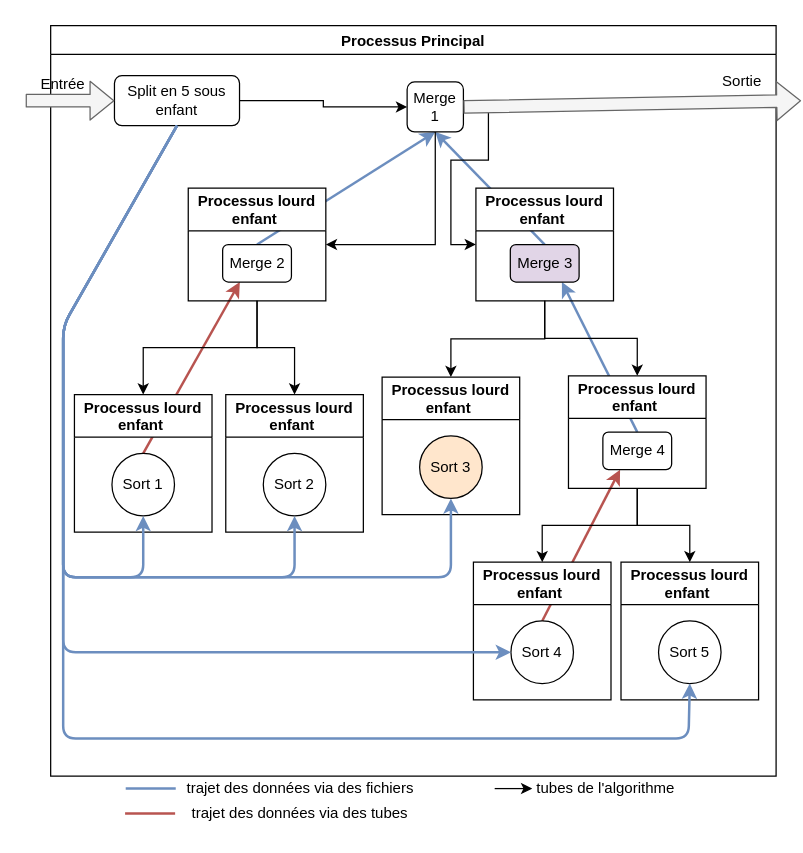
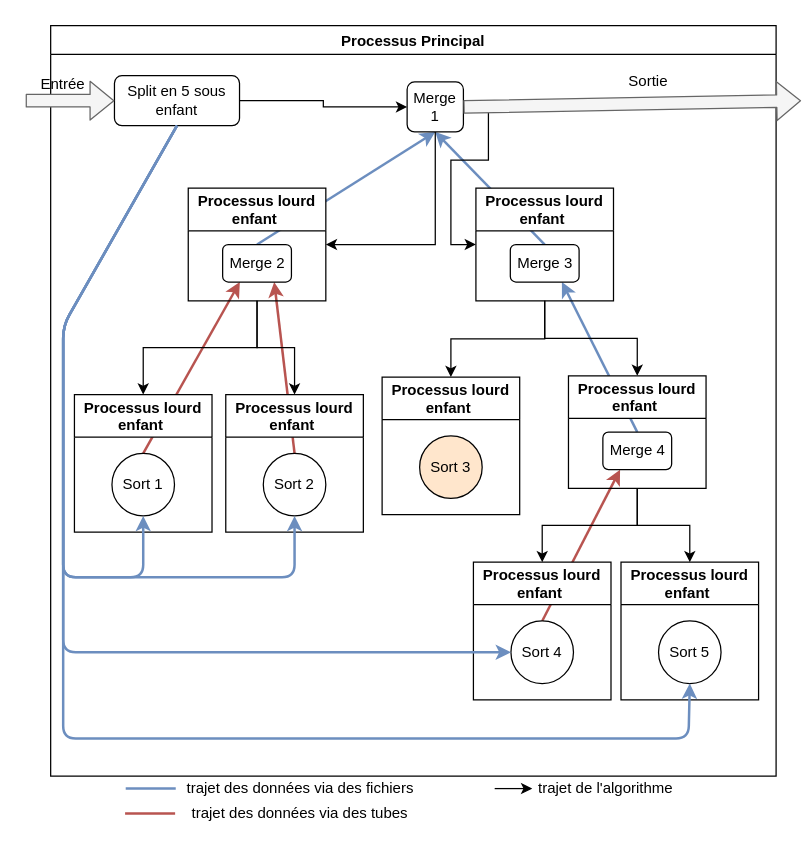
node "Sortie": moved (741, 82) -> (648, 82)
node "Merge 3": fillcolor #e1d5e7 -> #ffffff
edge "Sort 2" -> "Merge 2": added
edge "Split en 5 sous enfant" -> "Sort 3": removed
node "tubes de l'algorithme": label "tubes de l'algorithme" -> "trajet de l'algorithme"
